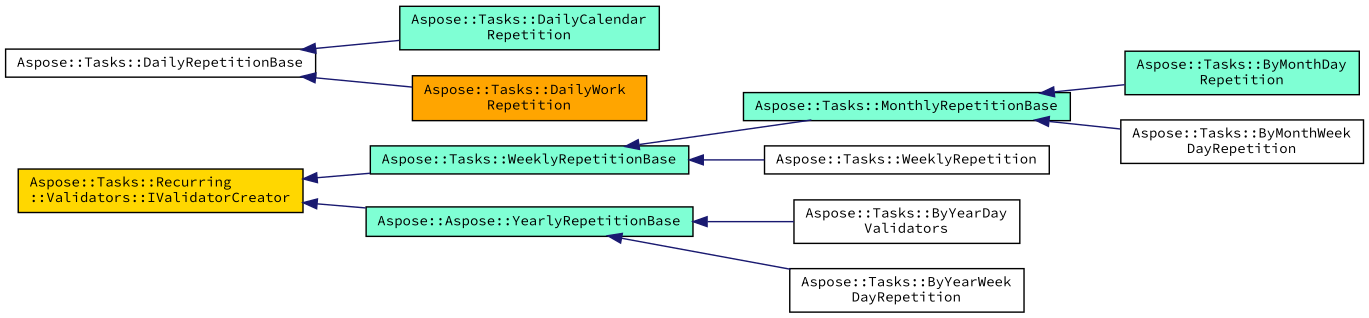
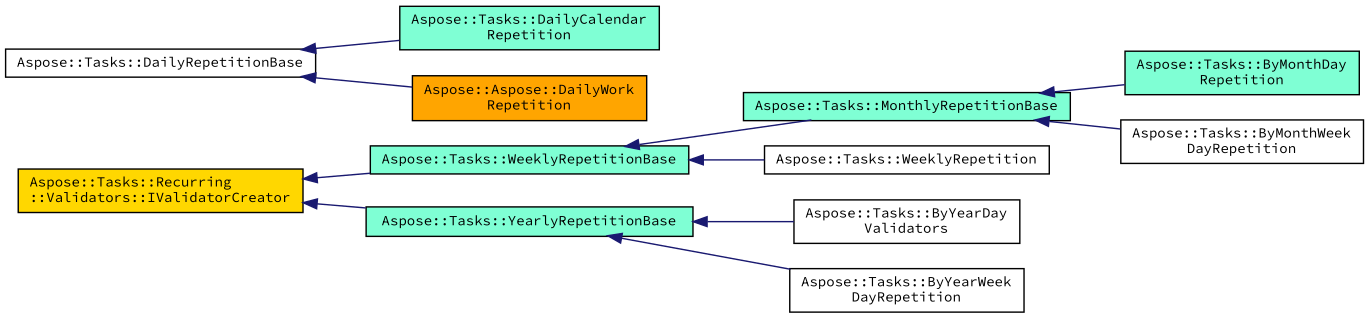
node "Aspose::Tasks::DailyWork Repetition": label "Aspose::Tasks::DailyWork Repetition" -> "Aspose::Aspose::DailyWork Repetition"
node "Aspose::Aspose::YearlyRepetitionBase": label "Aspose::Aspose::YearlyRepetitionBase" -> "Aspose::Tasks::YearlyRepetitionBase"
